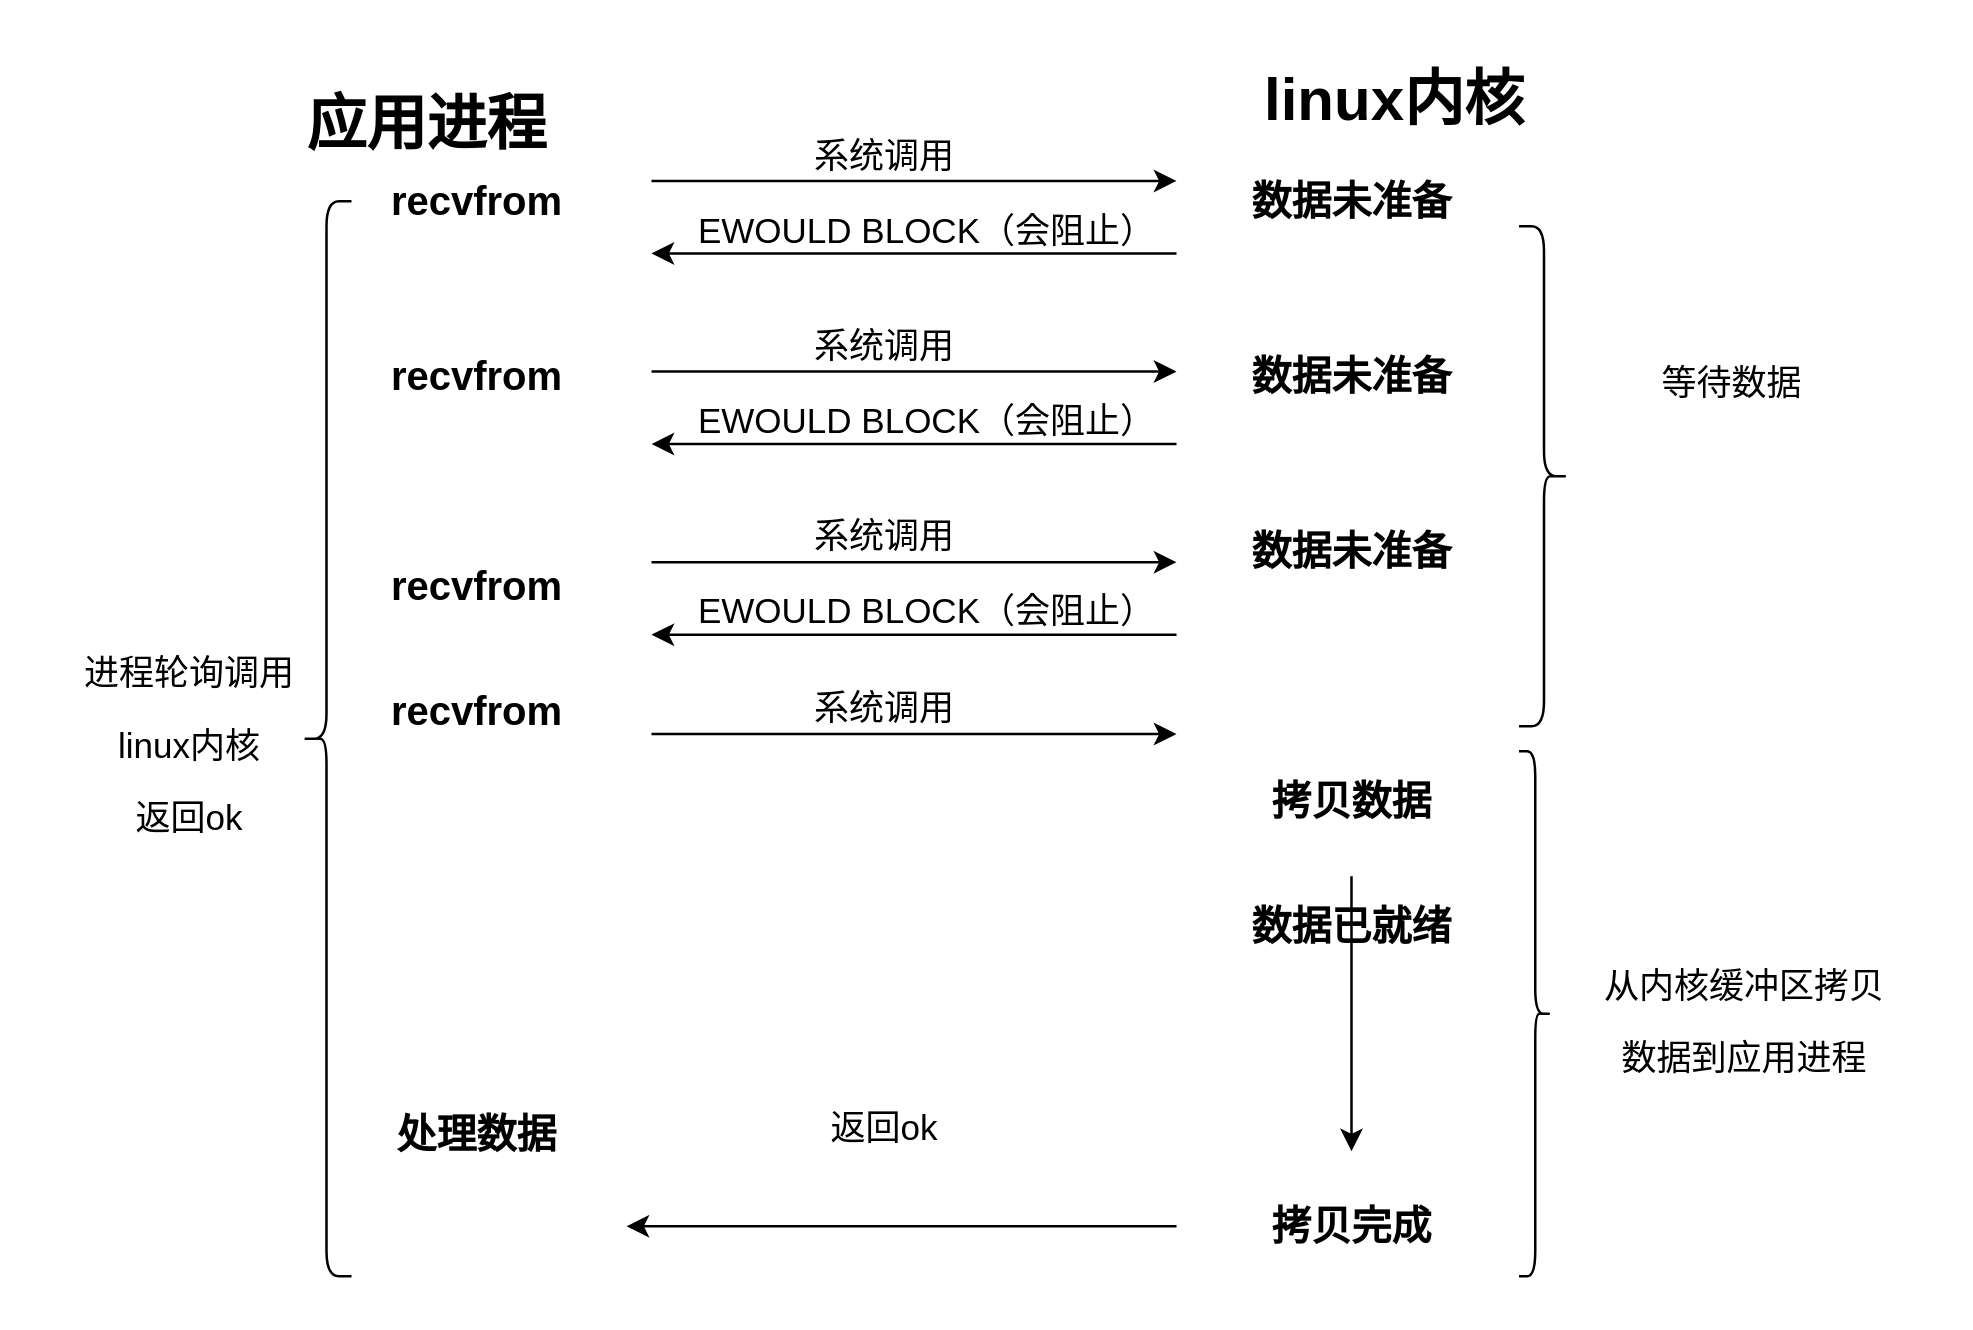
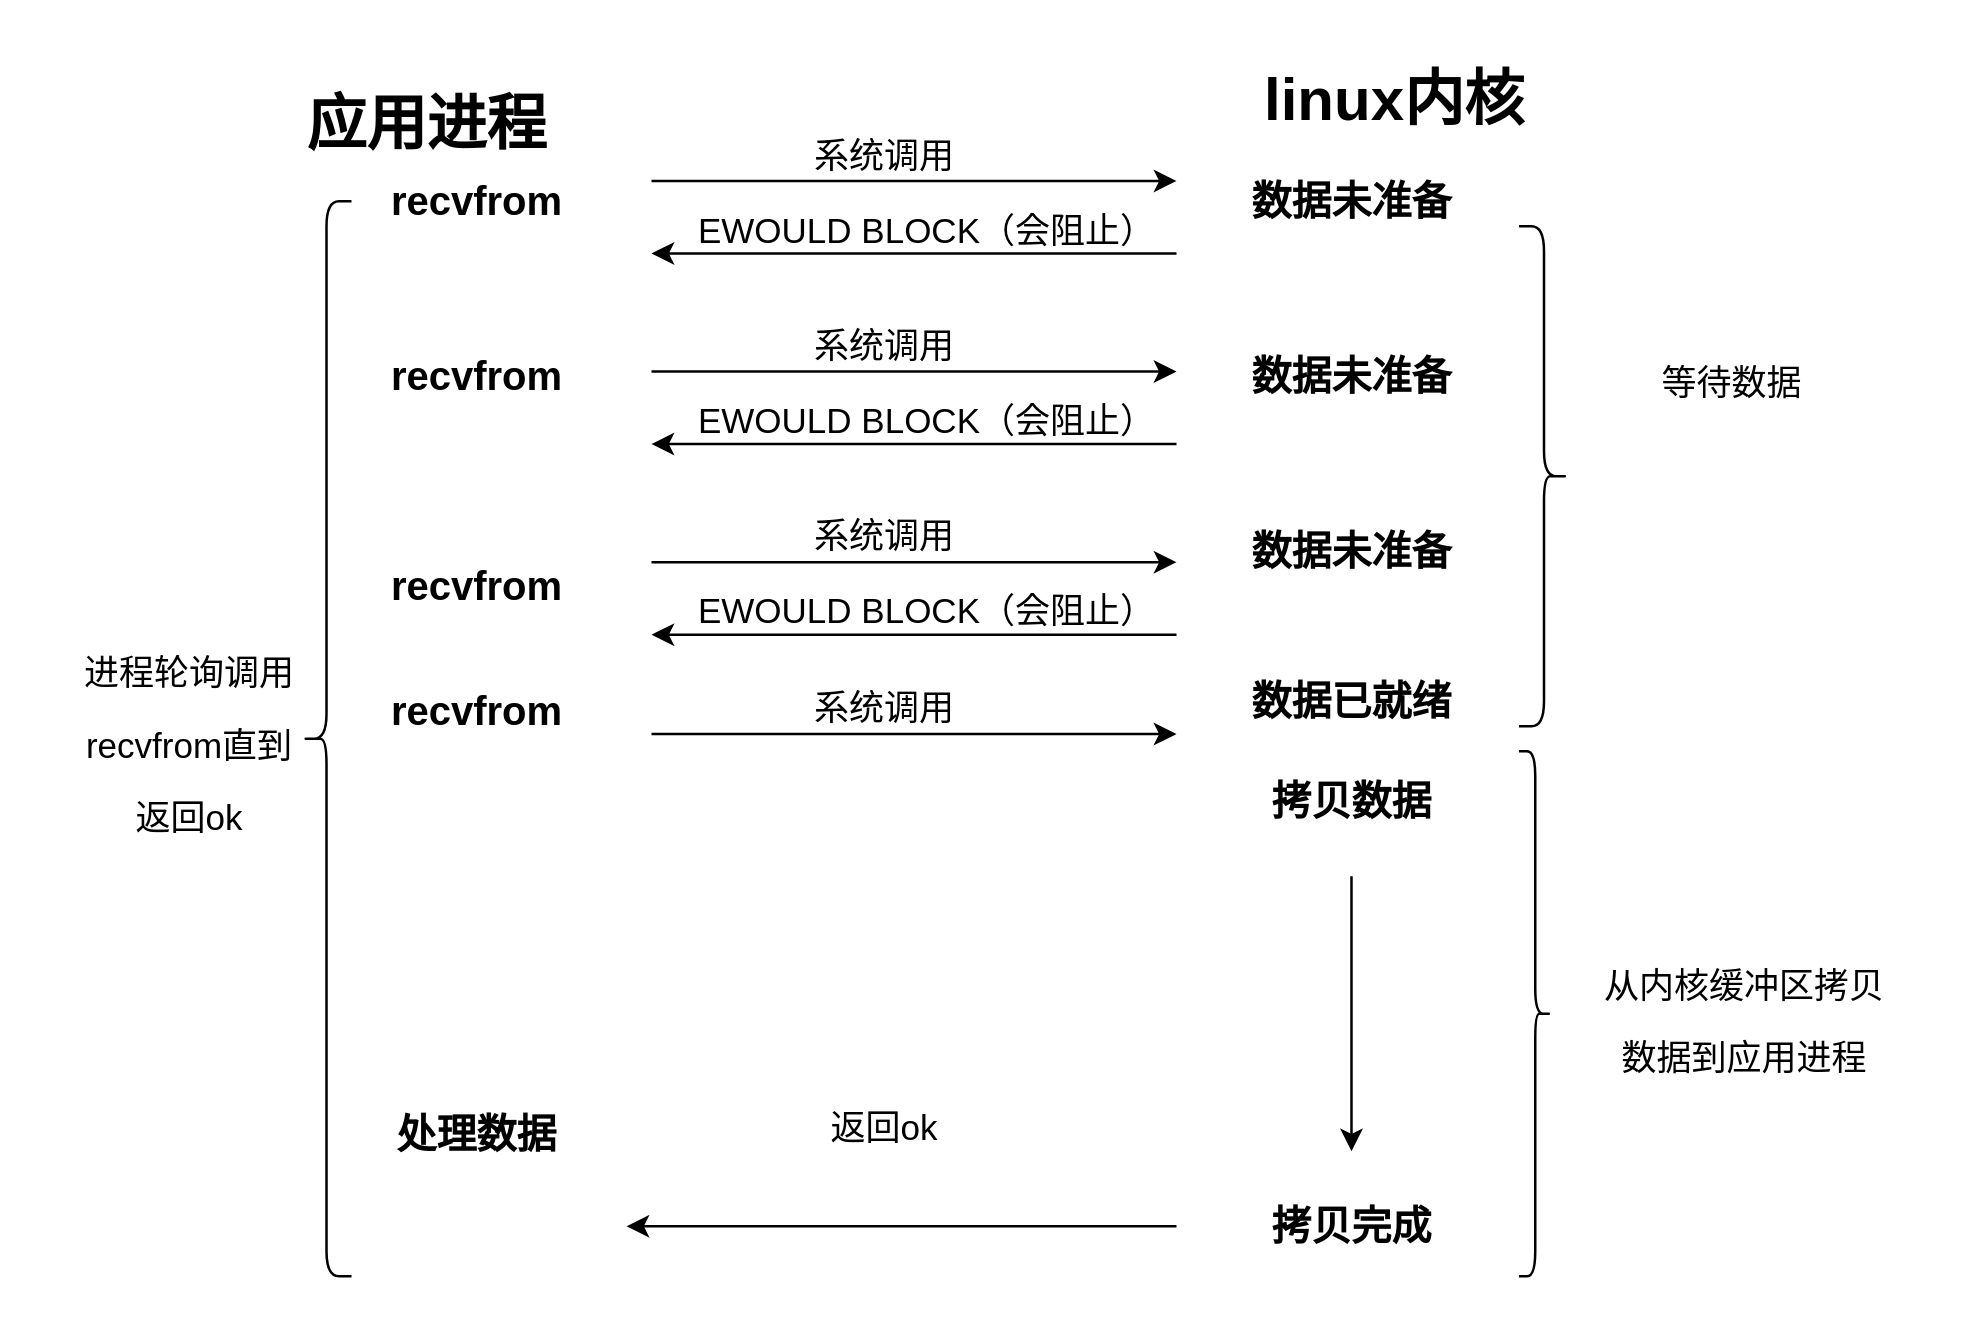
node "进程轮询调用 linux内核 返回ok": label "进程轮询调用 linux内核 返回ok" -> "进程轮询调用 recvfrom直到 返回ok"
node "数据已就绪": moved (1351, 926) -> (1351, 701)
